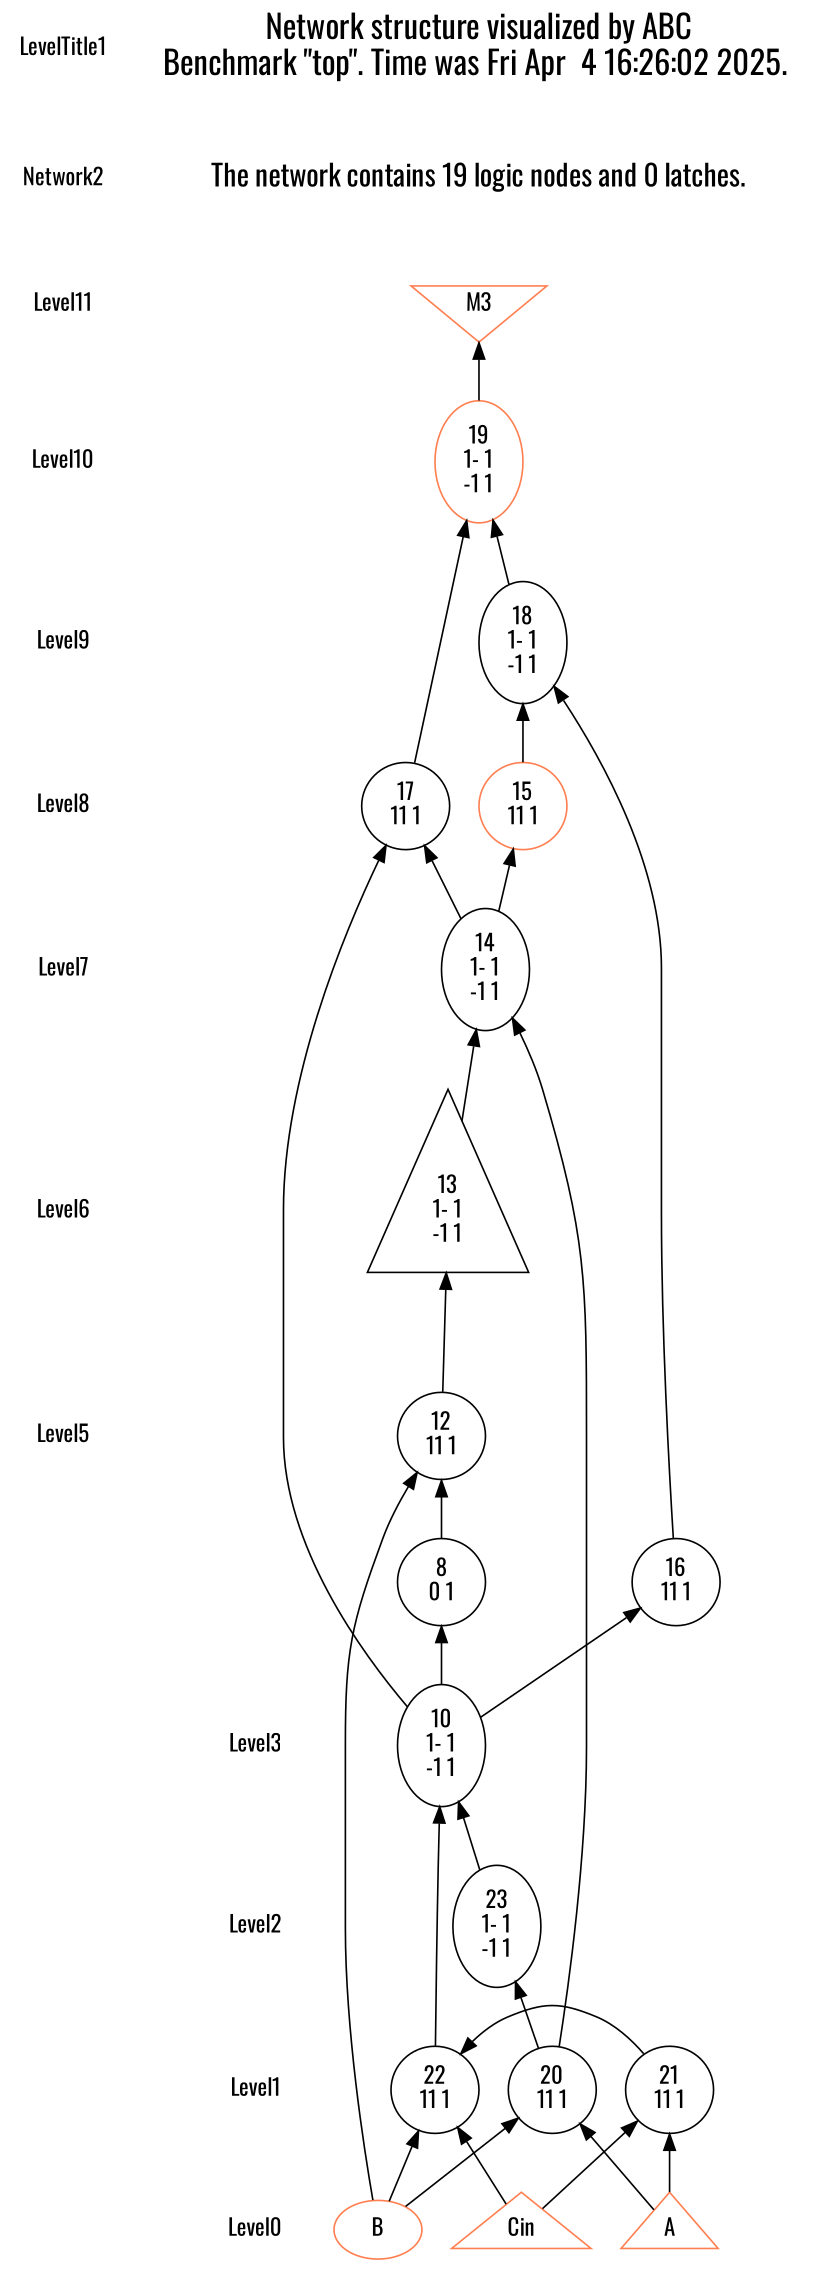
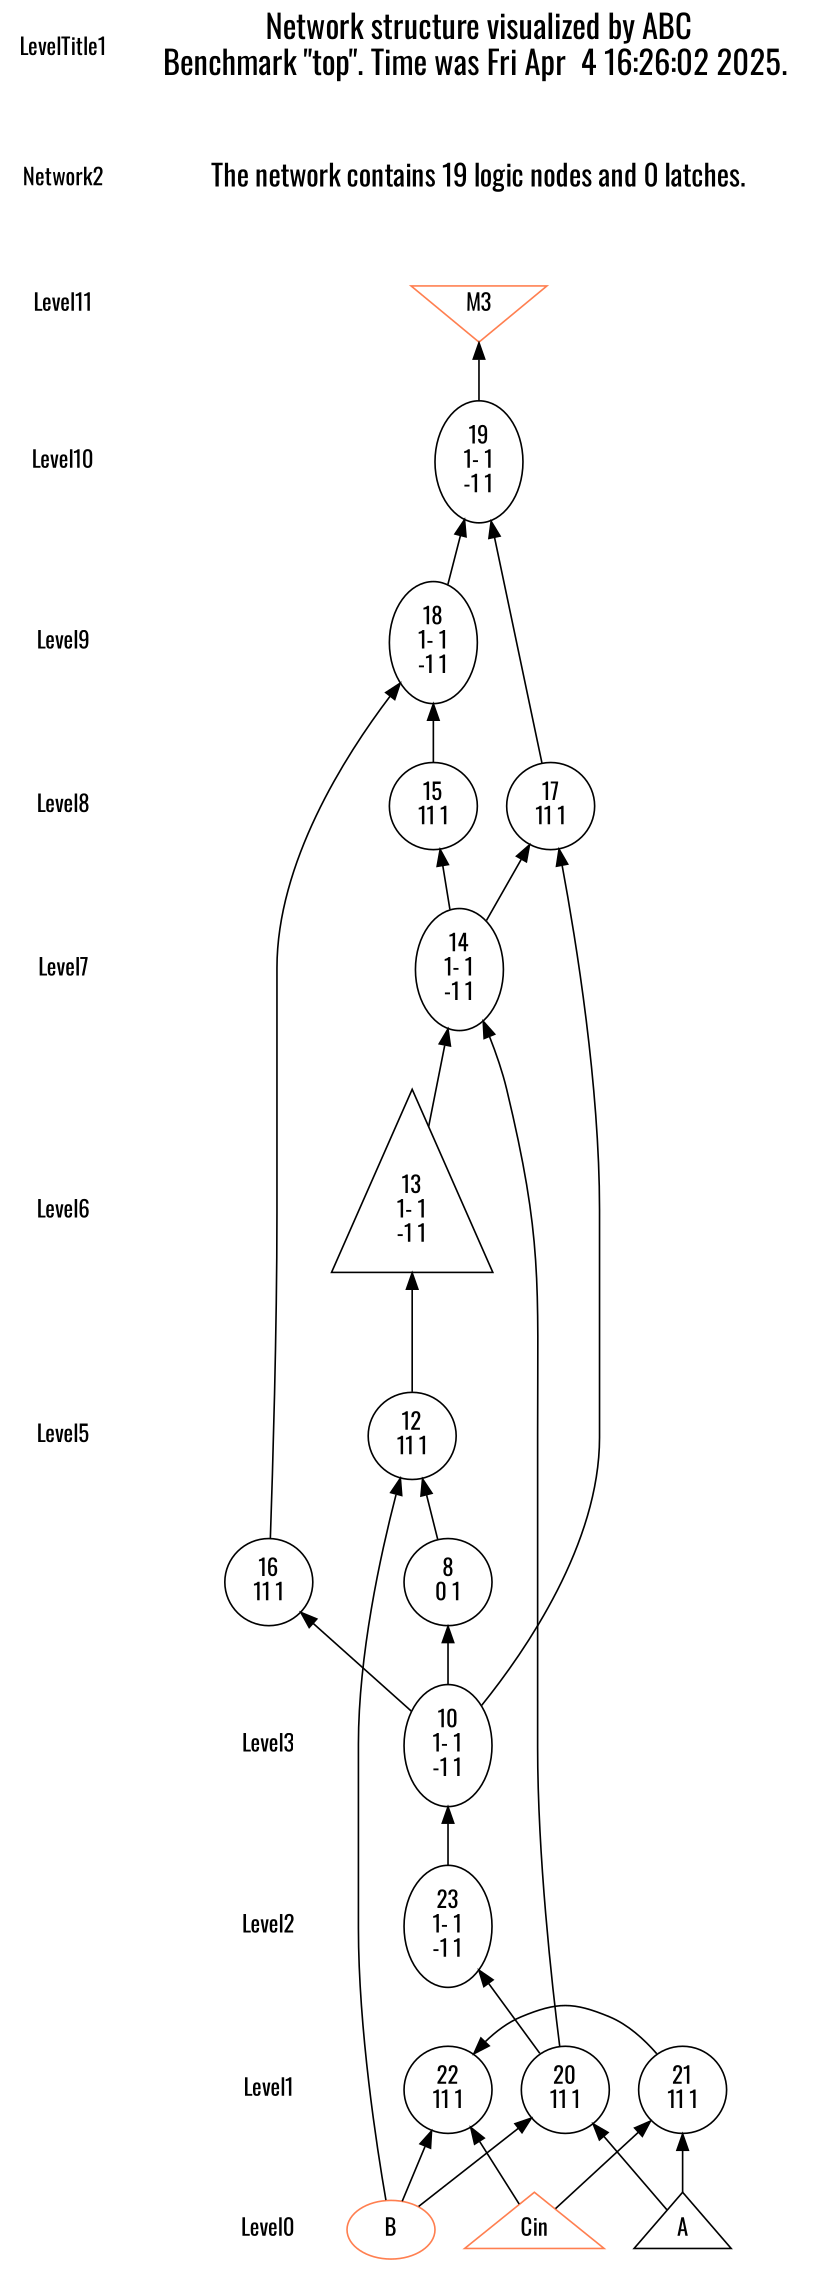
node "19 1- 1 -1 1": color coral -> black
node "15 11 1": color coral -> black
edge "22 11 1" -> "10 1- 1 -1 1": removed
node "A": color coral -> black
